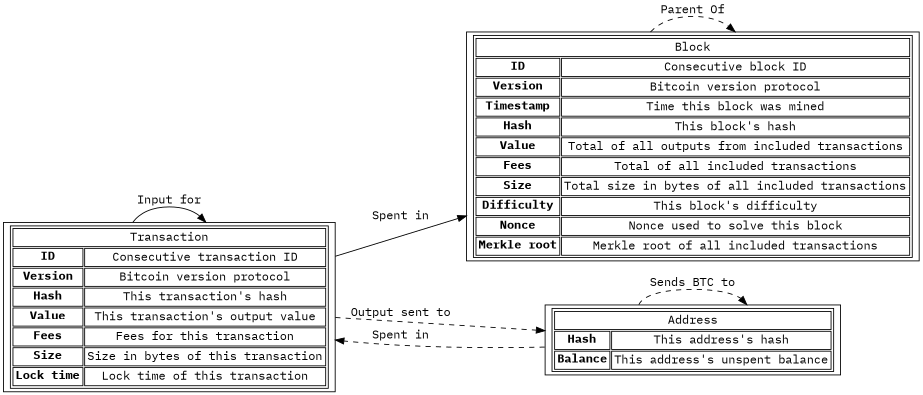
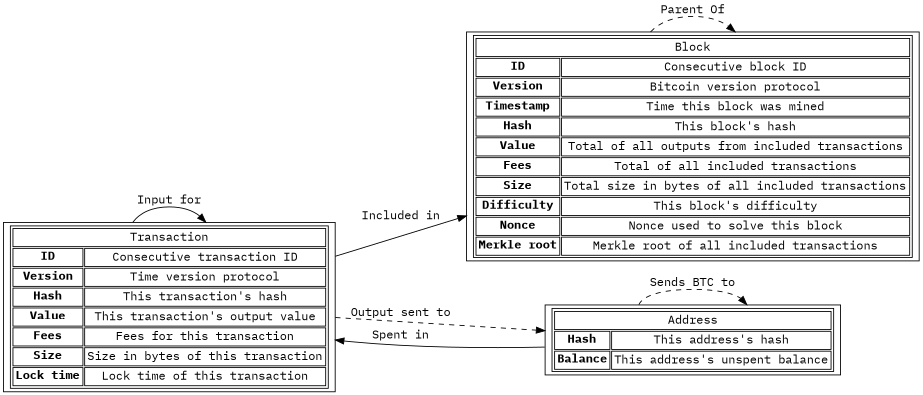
edge "Transaction" -> "Block": label "Spent in" -> "Included in"
node "Transaction": text "Bitcoin version protocol" -> "Time version protocol"
edge "Address" -> "Transaction": style dashed -> solid
